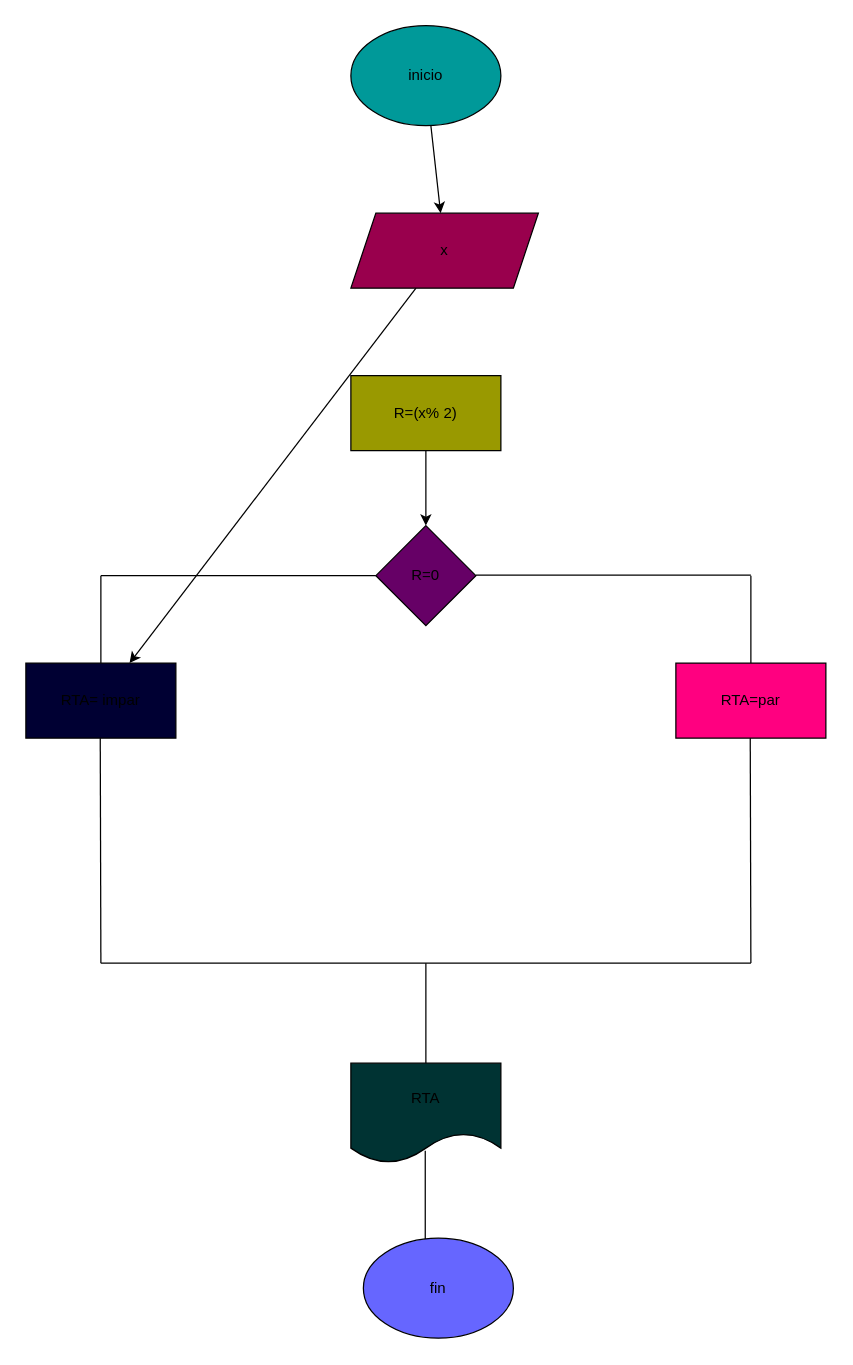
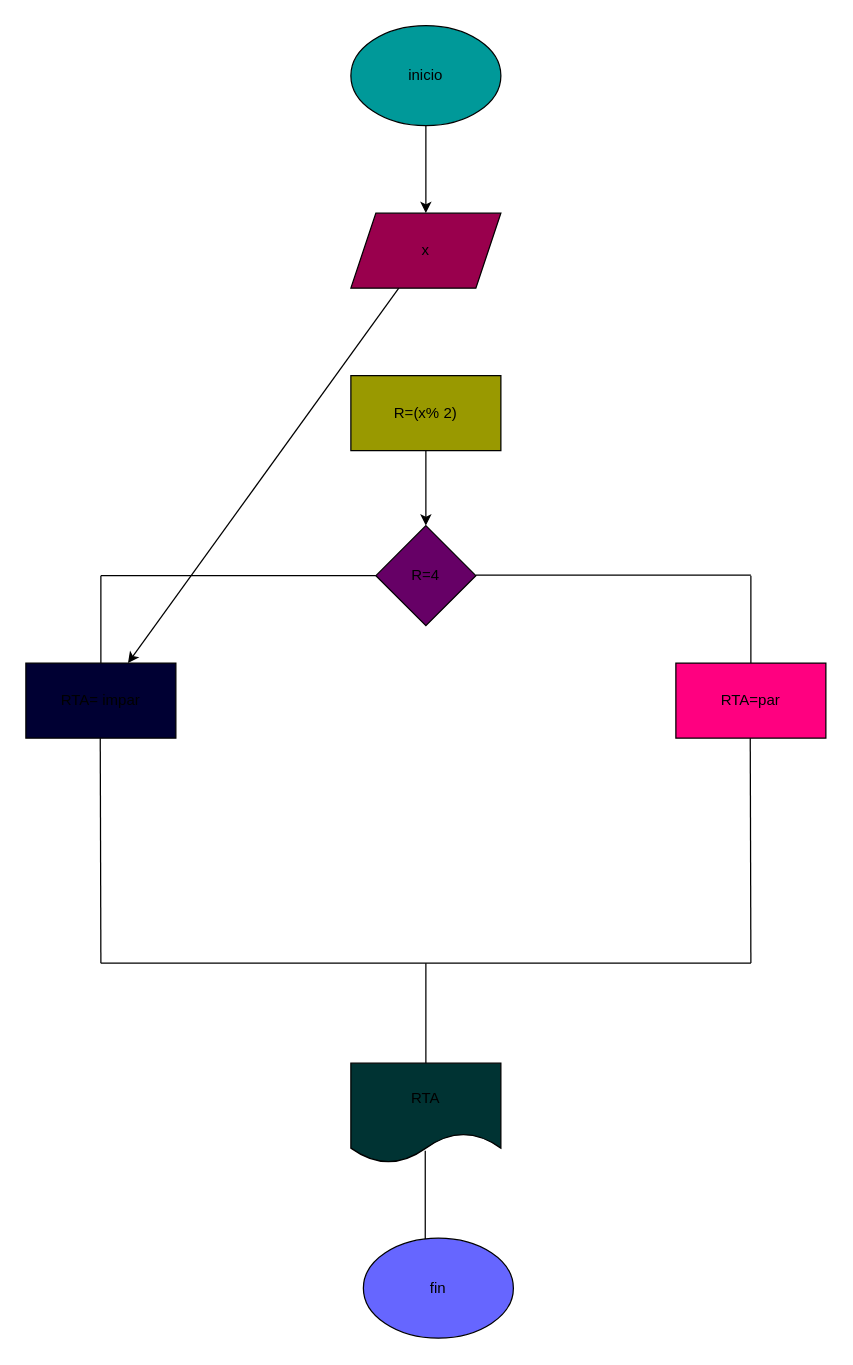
node "x": size 188x75 -> 150x75
node "R=0": label "R=0" -> "R=4"
